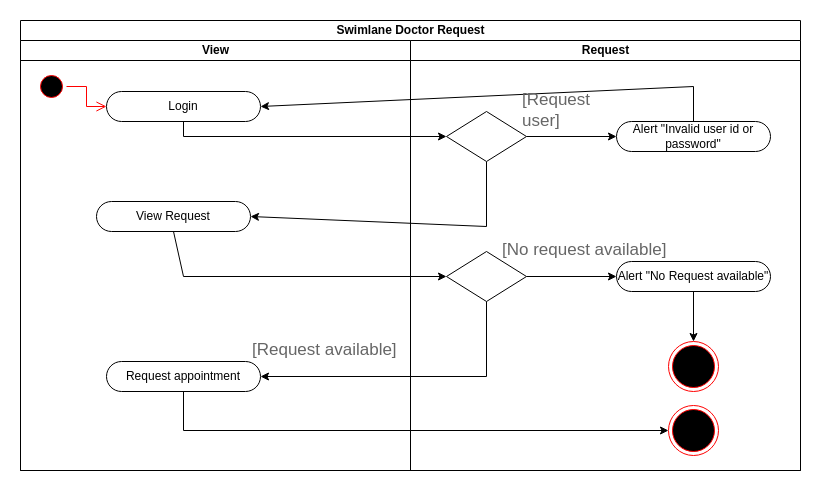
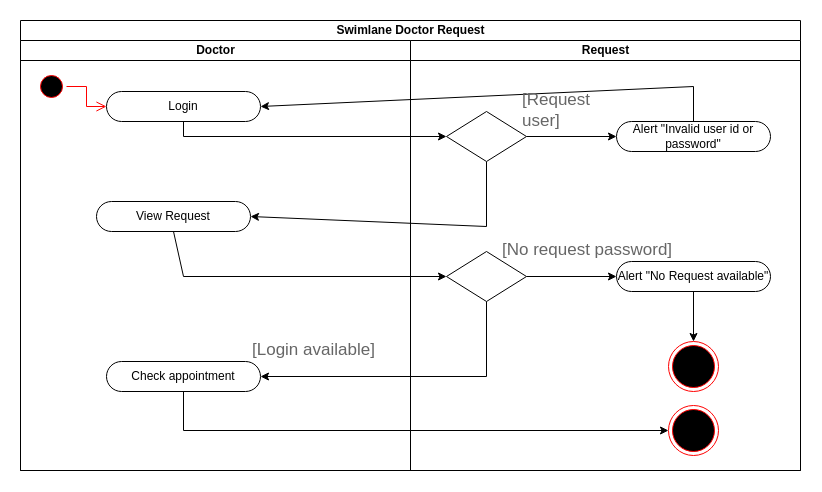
node "View": label "View" -> "Doctor"
node "[No request available]": label "[No request available]" -> "[No request password]"
node "[Request available]": label "[Request available]" -> "[Login available]"
node "Request appointment": label "Request appointment" -> "Check appointment"
